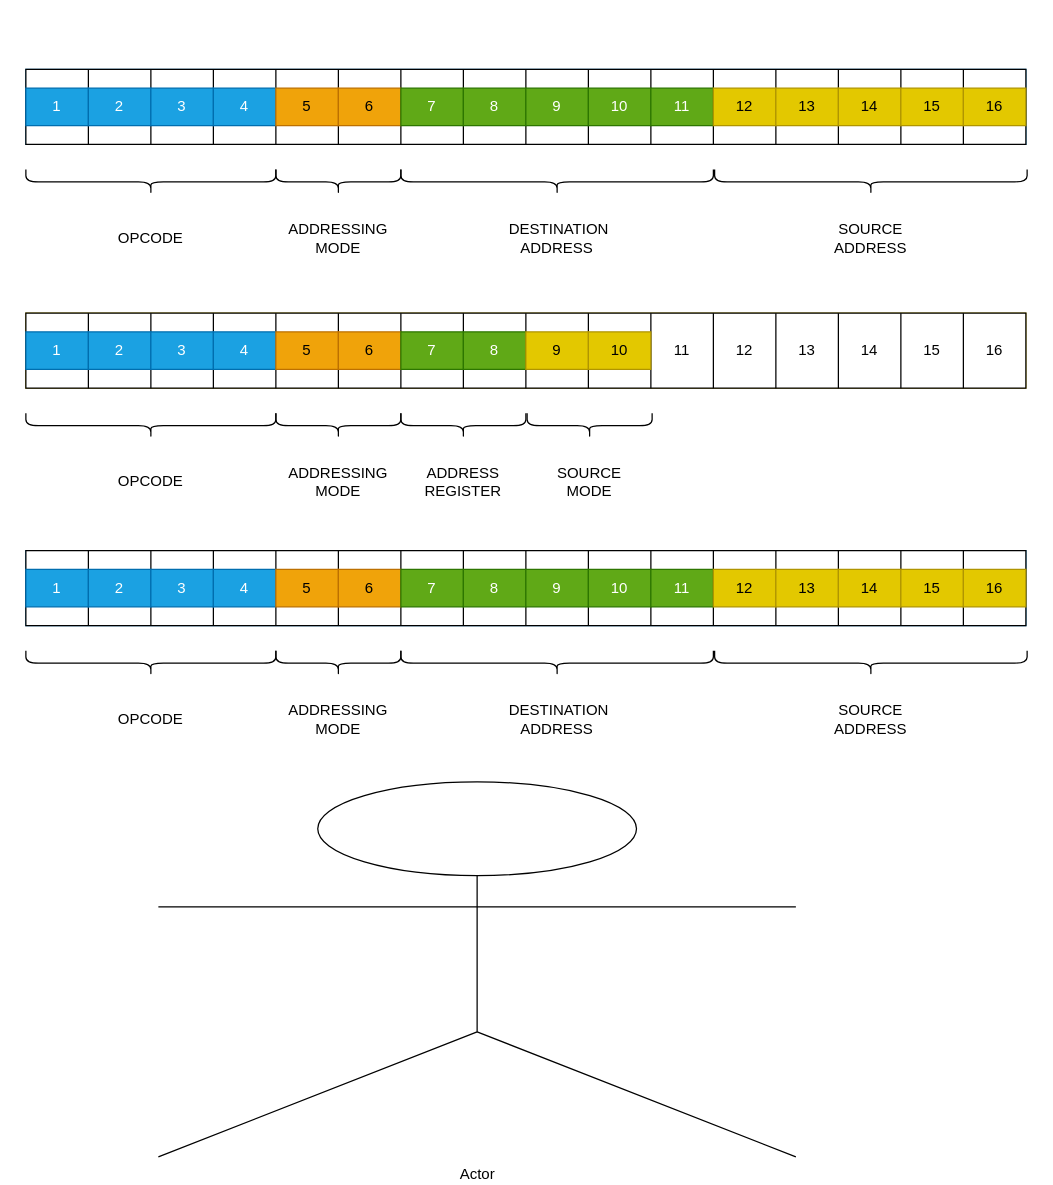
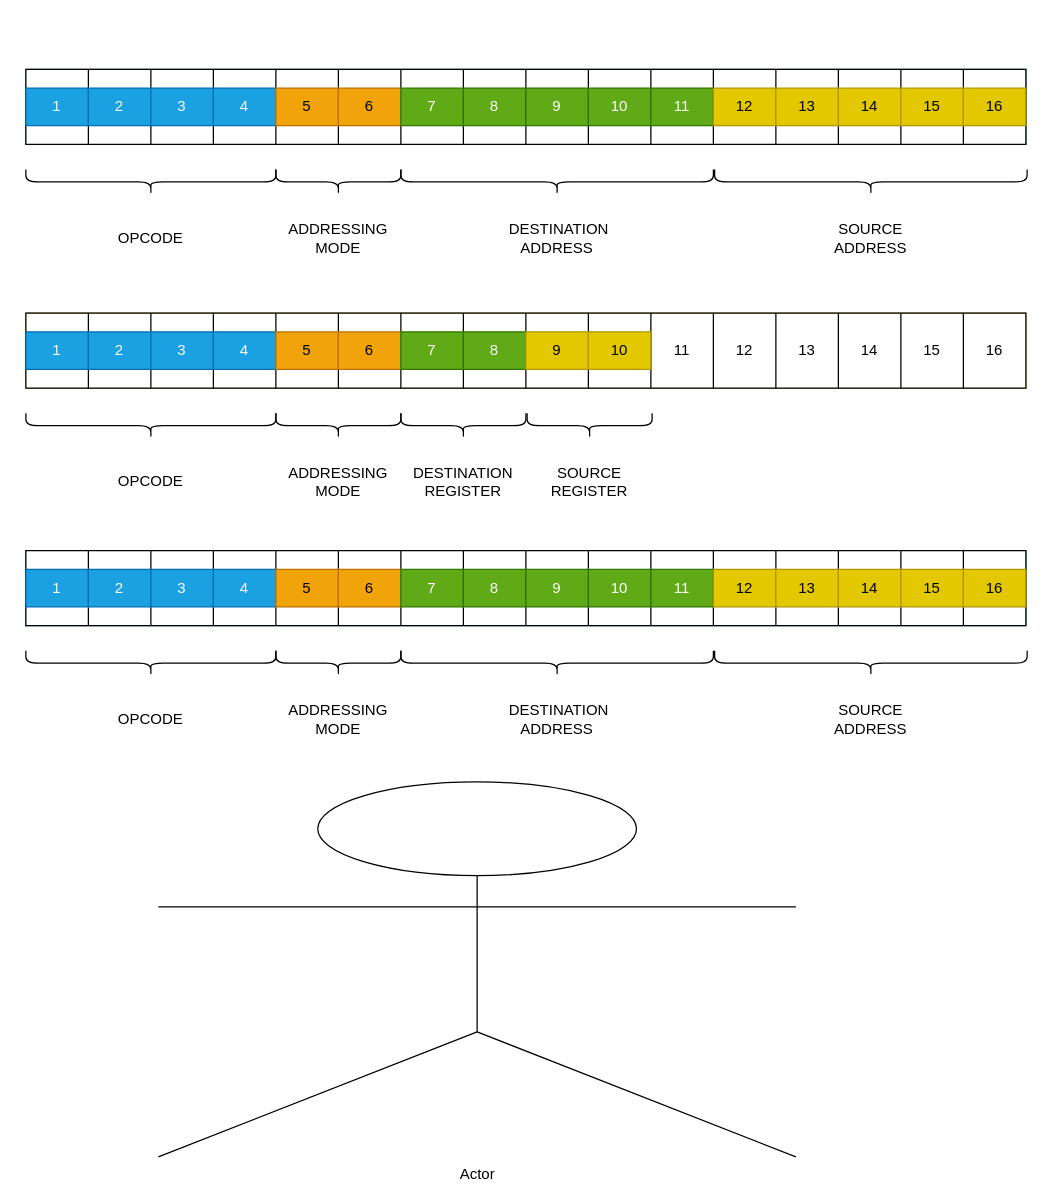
node "ADDRESS REGISTER": label "ADDRESS REGISTER" -> "DESTINATION REGISTER"
node "SOURCE MODE": label "SOURCE MODE" -> "SOURCE REGISTER"
